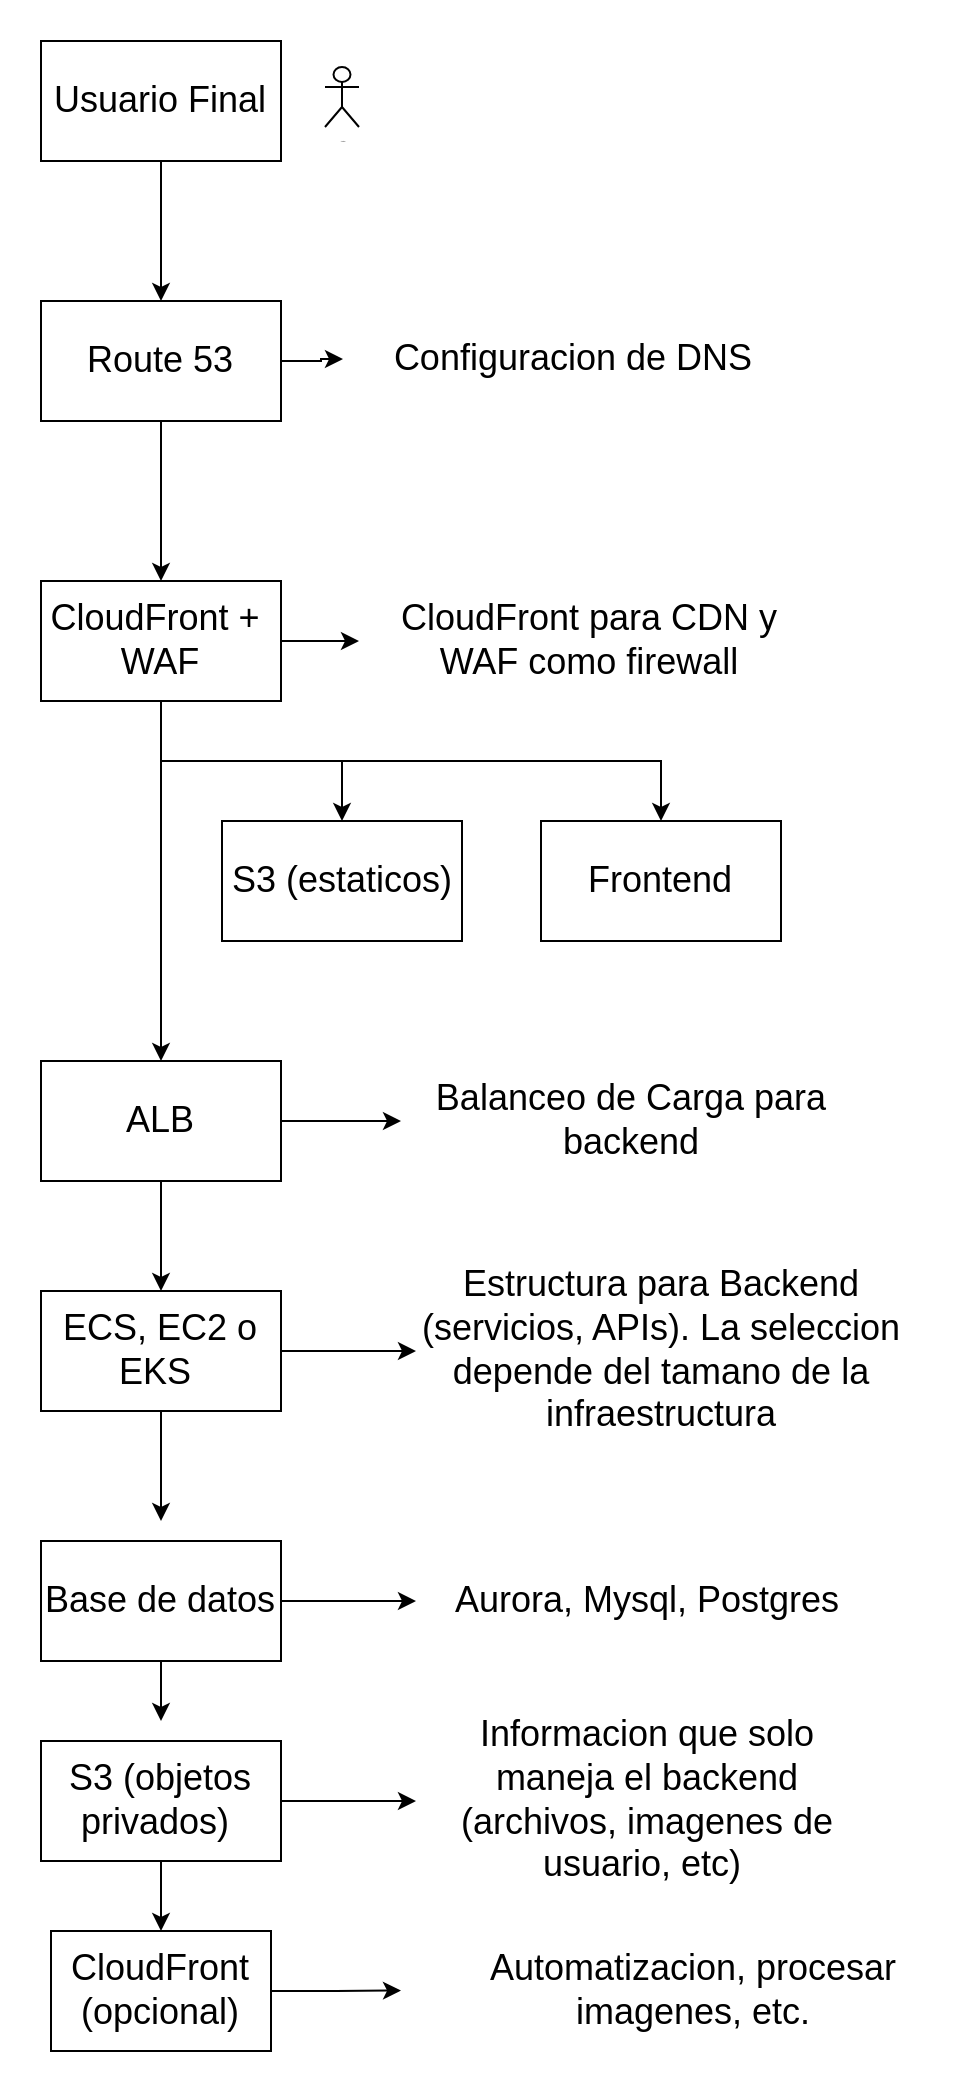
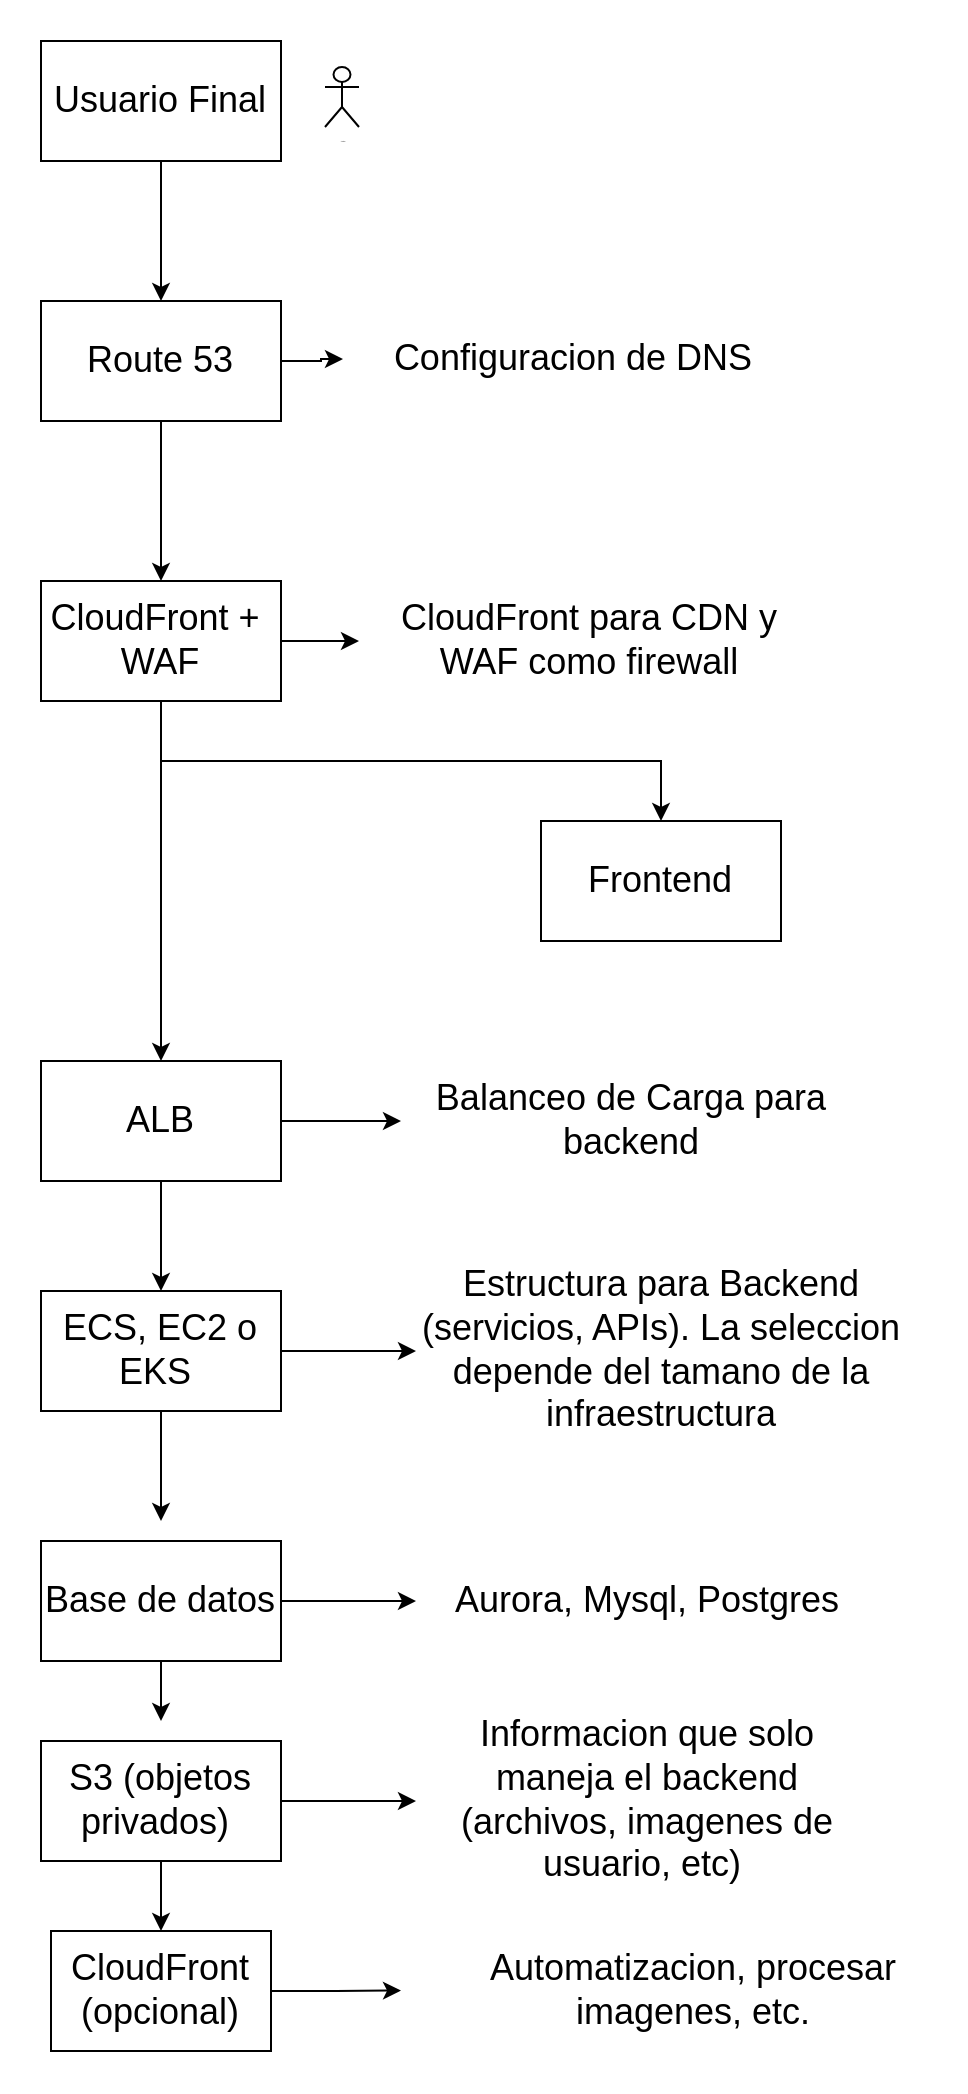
edge "CloudFront + WAF" -> "S3 (estaticos)": removed
node "S3 (estaticos)": removed
